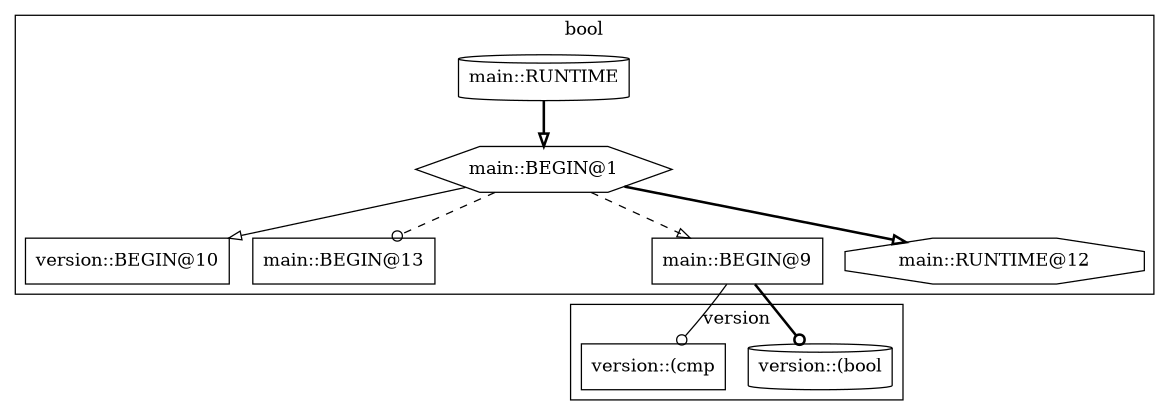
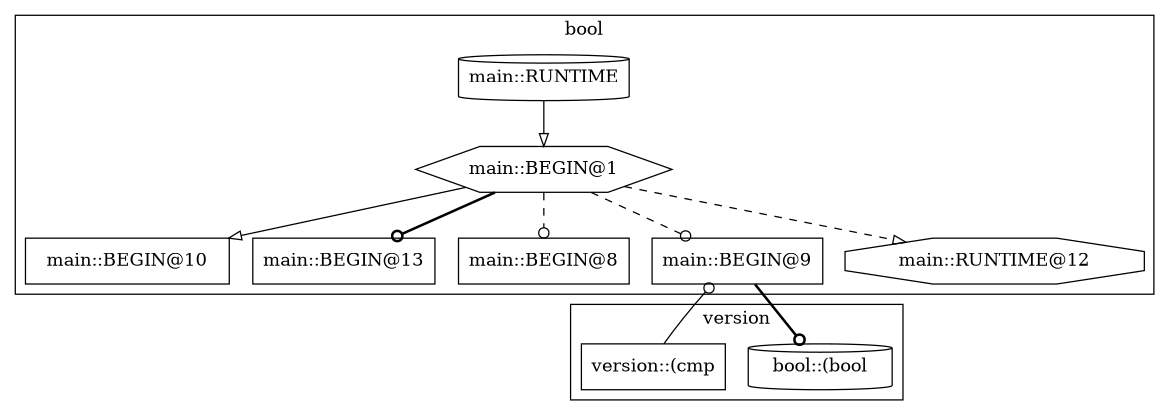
edge "main::RUNTIME" -> "main::BEGIN@1": style bold -> solid
edge "main::BEGIN@1" -> "main::BEGIN@13": style dashed -> bold
edge "main::BEGIN@1" -> "main::BEGIN@9": arrowhead onormal -> odot
edge "main::BEGIN@1" -> "main::RUNTIME@12": style bold -> dashed
node "version::BEGIN@10": label "version::BEGIN@10" -> "main::BEGIN@10"
node "main::BEGIN@8": added
edge "main::BEGIN@9" -> "version::(cmp": reversed
node "version::(bool": label "version::(bool" -> "bool::(bool"
